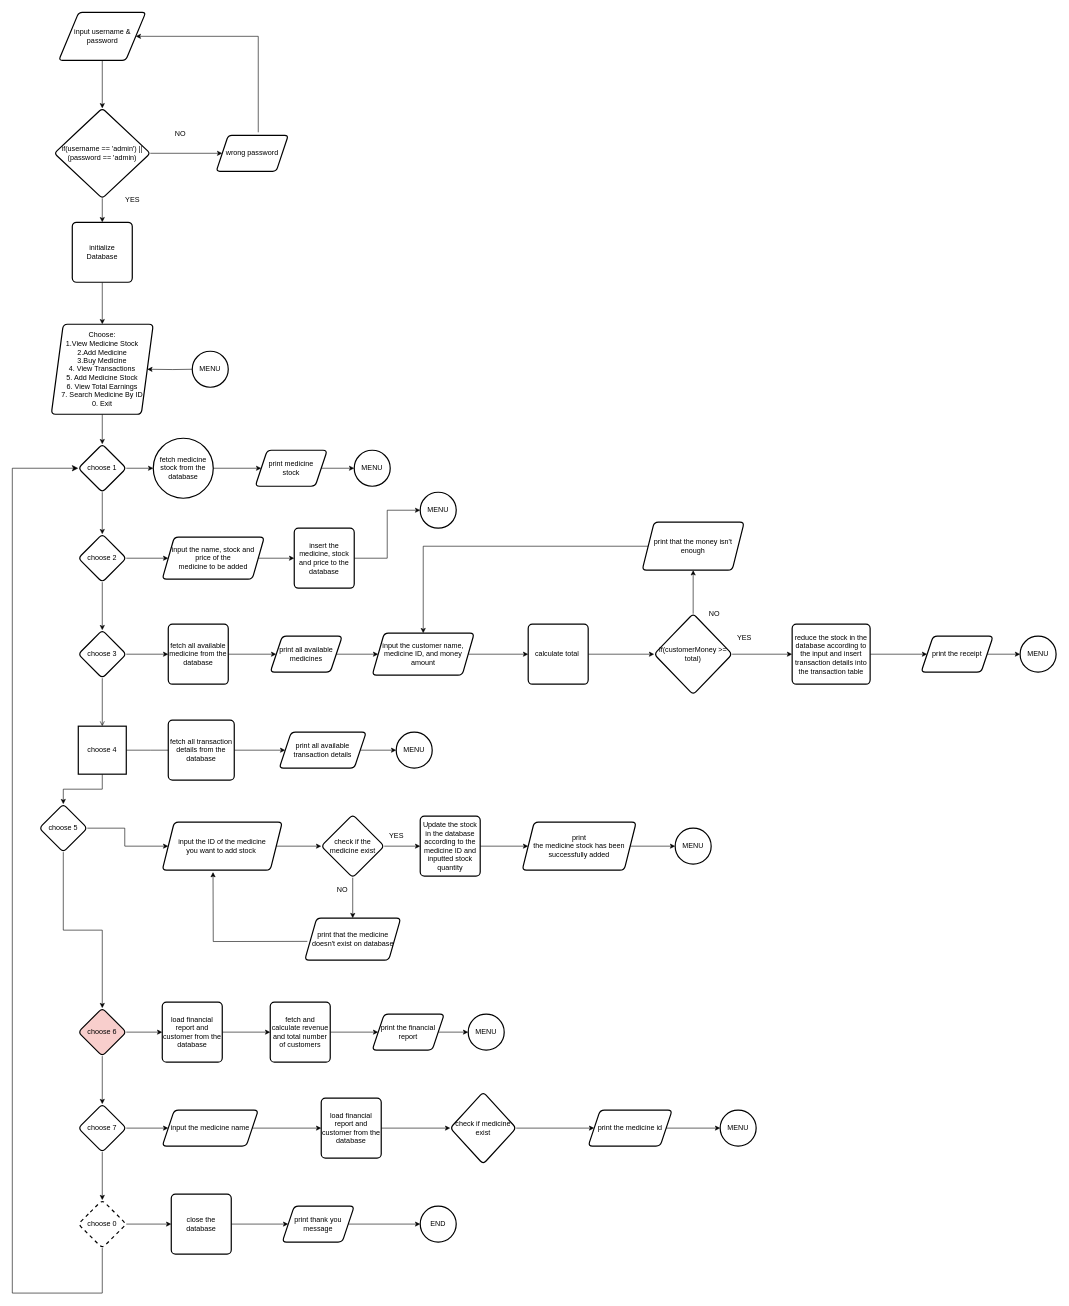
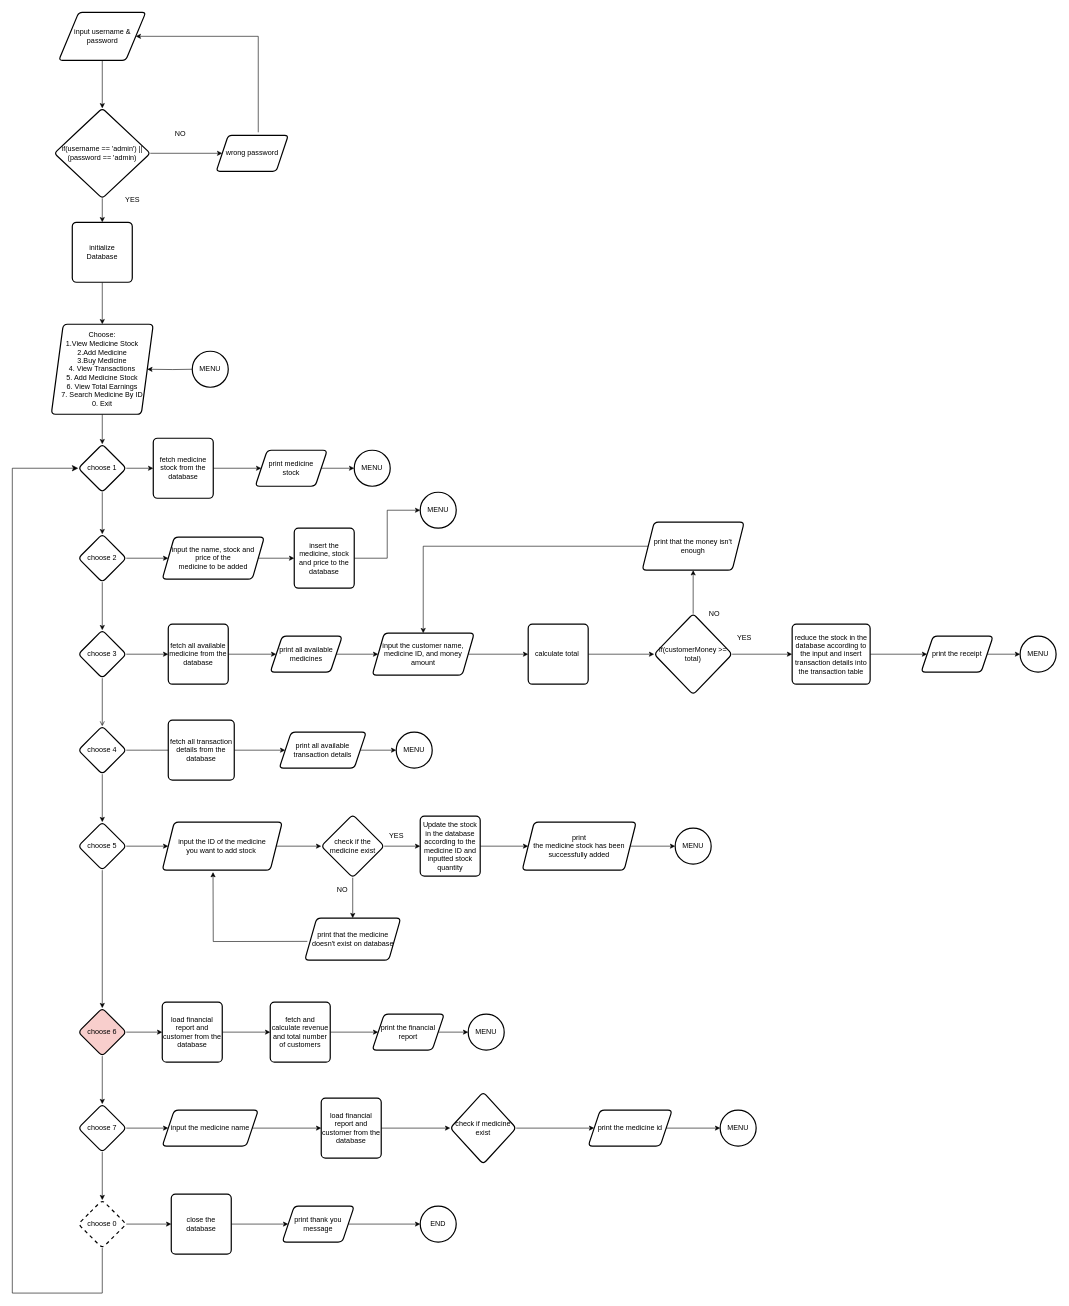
node "fetch medicine stock from the database": shape ellipse -> rounded rectangle
node "choose 4": shape rectangle -> diamond
node "choose 5": moved (63, 828) -> (102, 846)
